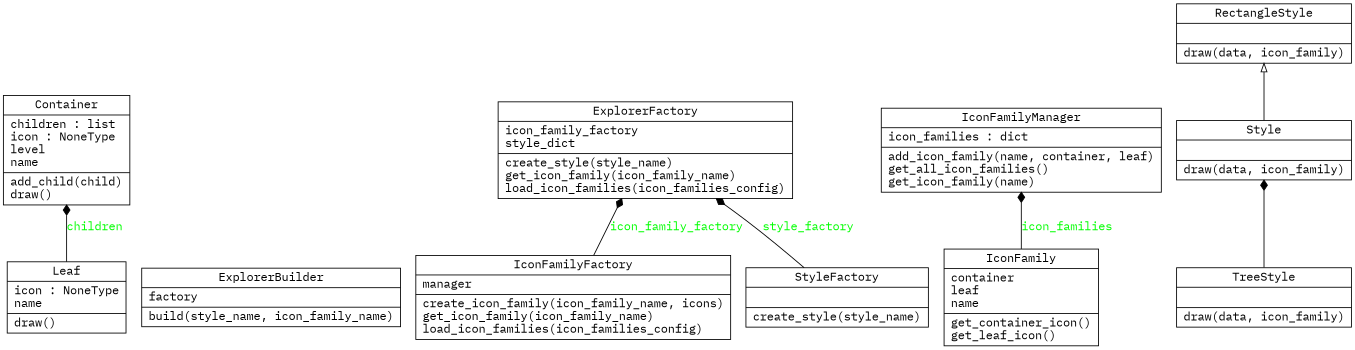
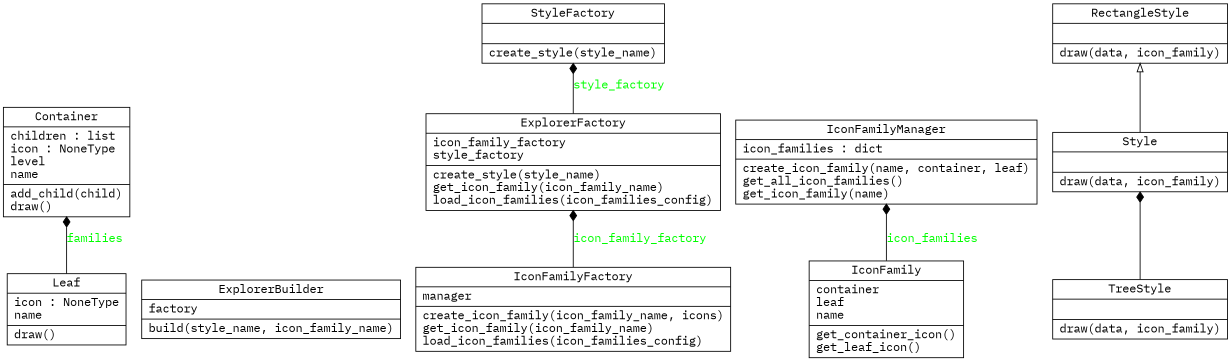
node "ExplorerFactory": text "style_dict" -> "style_factory"
node "IconFamilyManager": text "add_icon_family(name, container, leaf)" -> "create_icon_family(name, container, leaf)"
edge "Leaf" -> "Container": label "children" -> "families"
edge "StyleFactory" -> "ExplorerFactory": reversed
